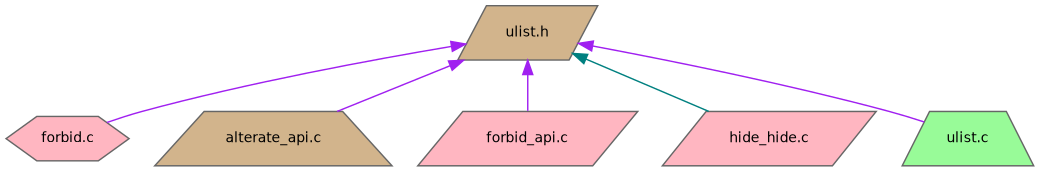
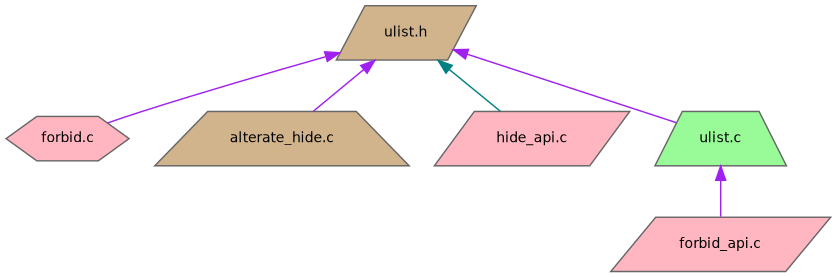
edge "forbid_api.c" -> "ulist.h": now "forbid_api.c" -> "ulist.c"
node "alterate_api.c": label "alterate_api.c" -> "alterate_hide.c"
node "hide_hide.c": label "hide_hide.c" -> "hide_api.c"
